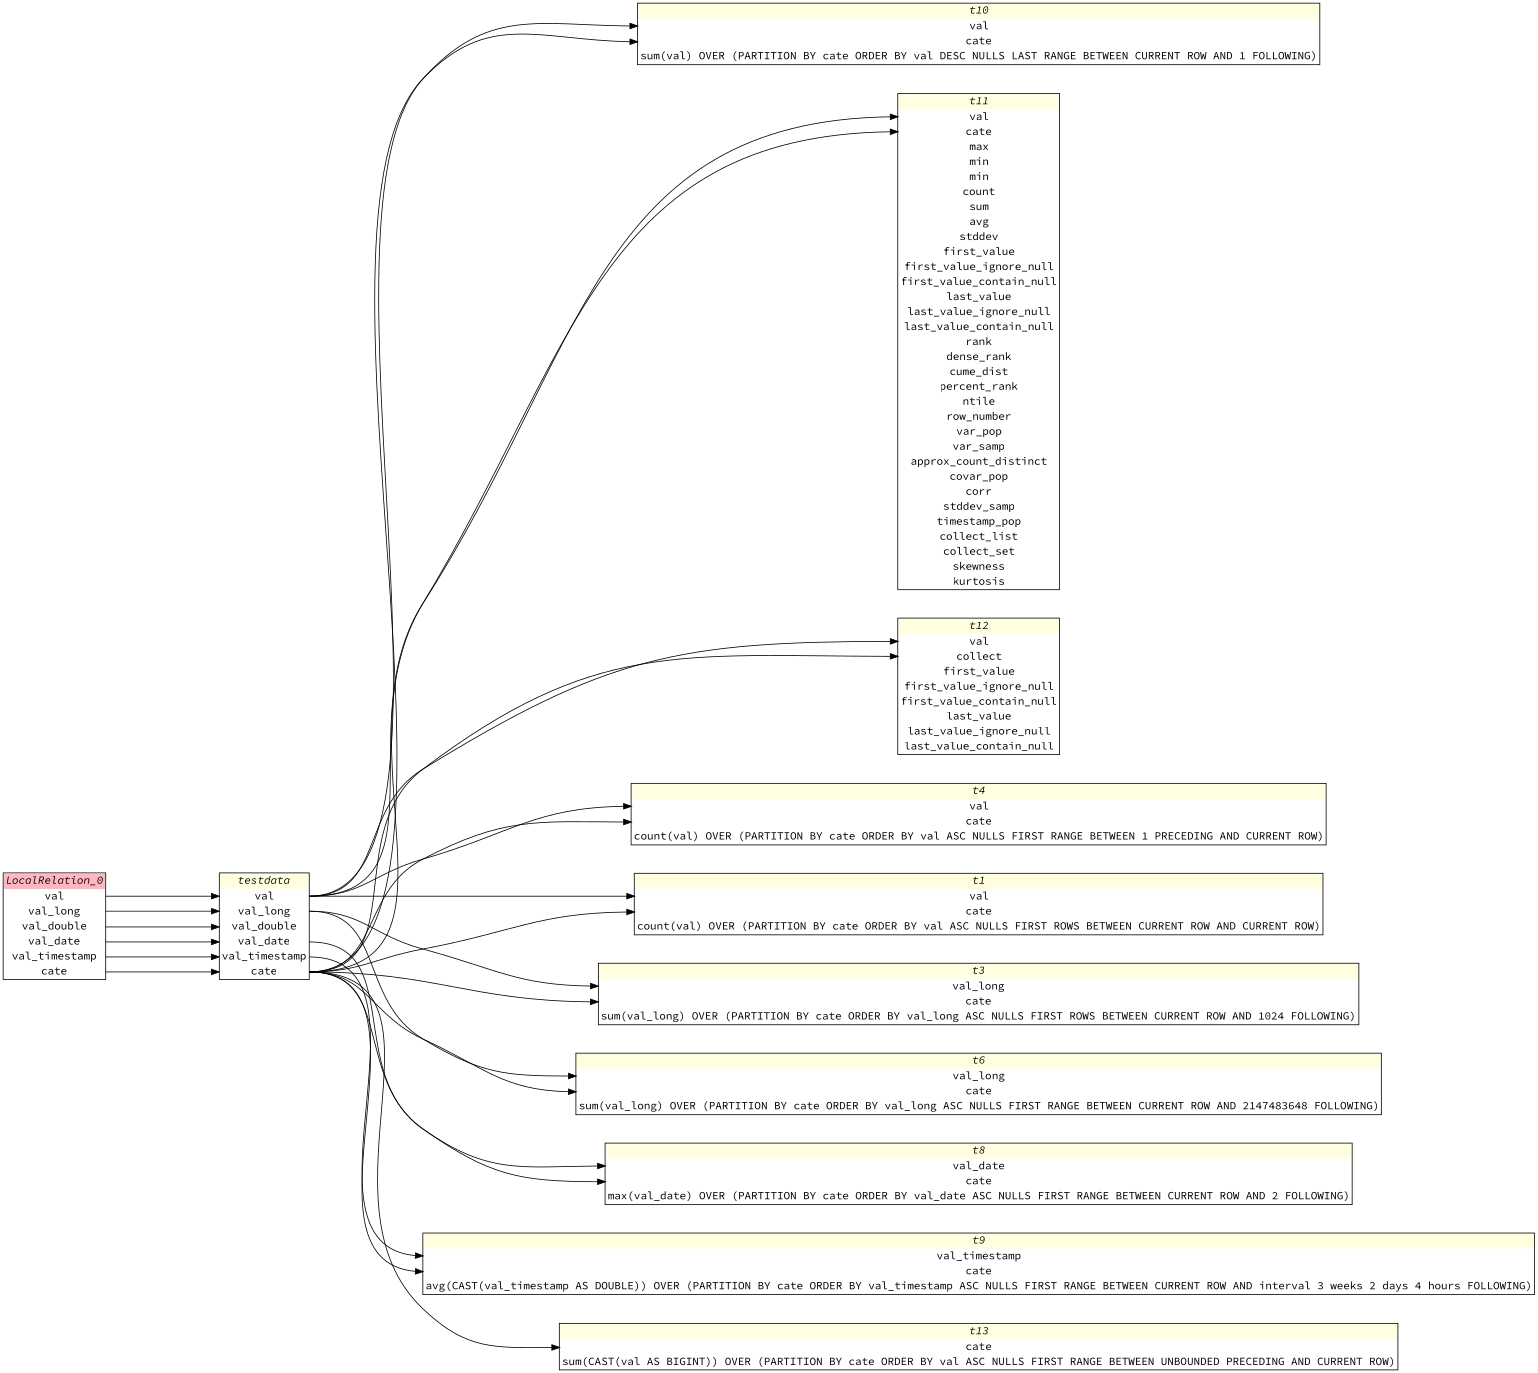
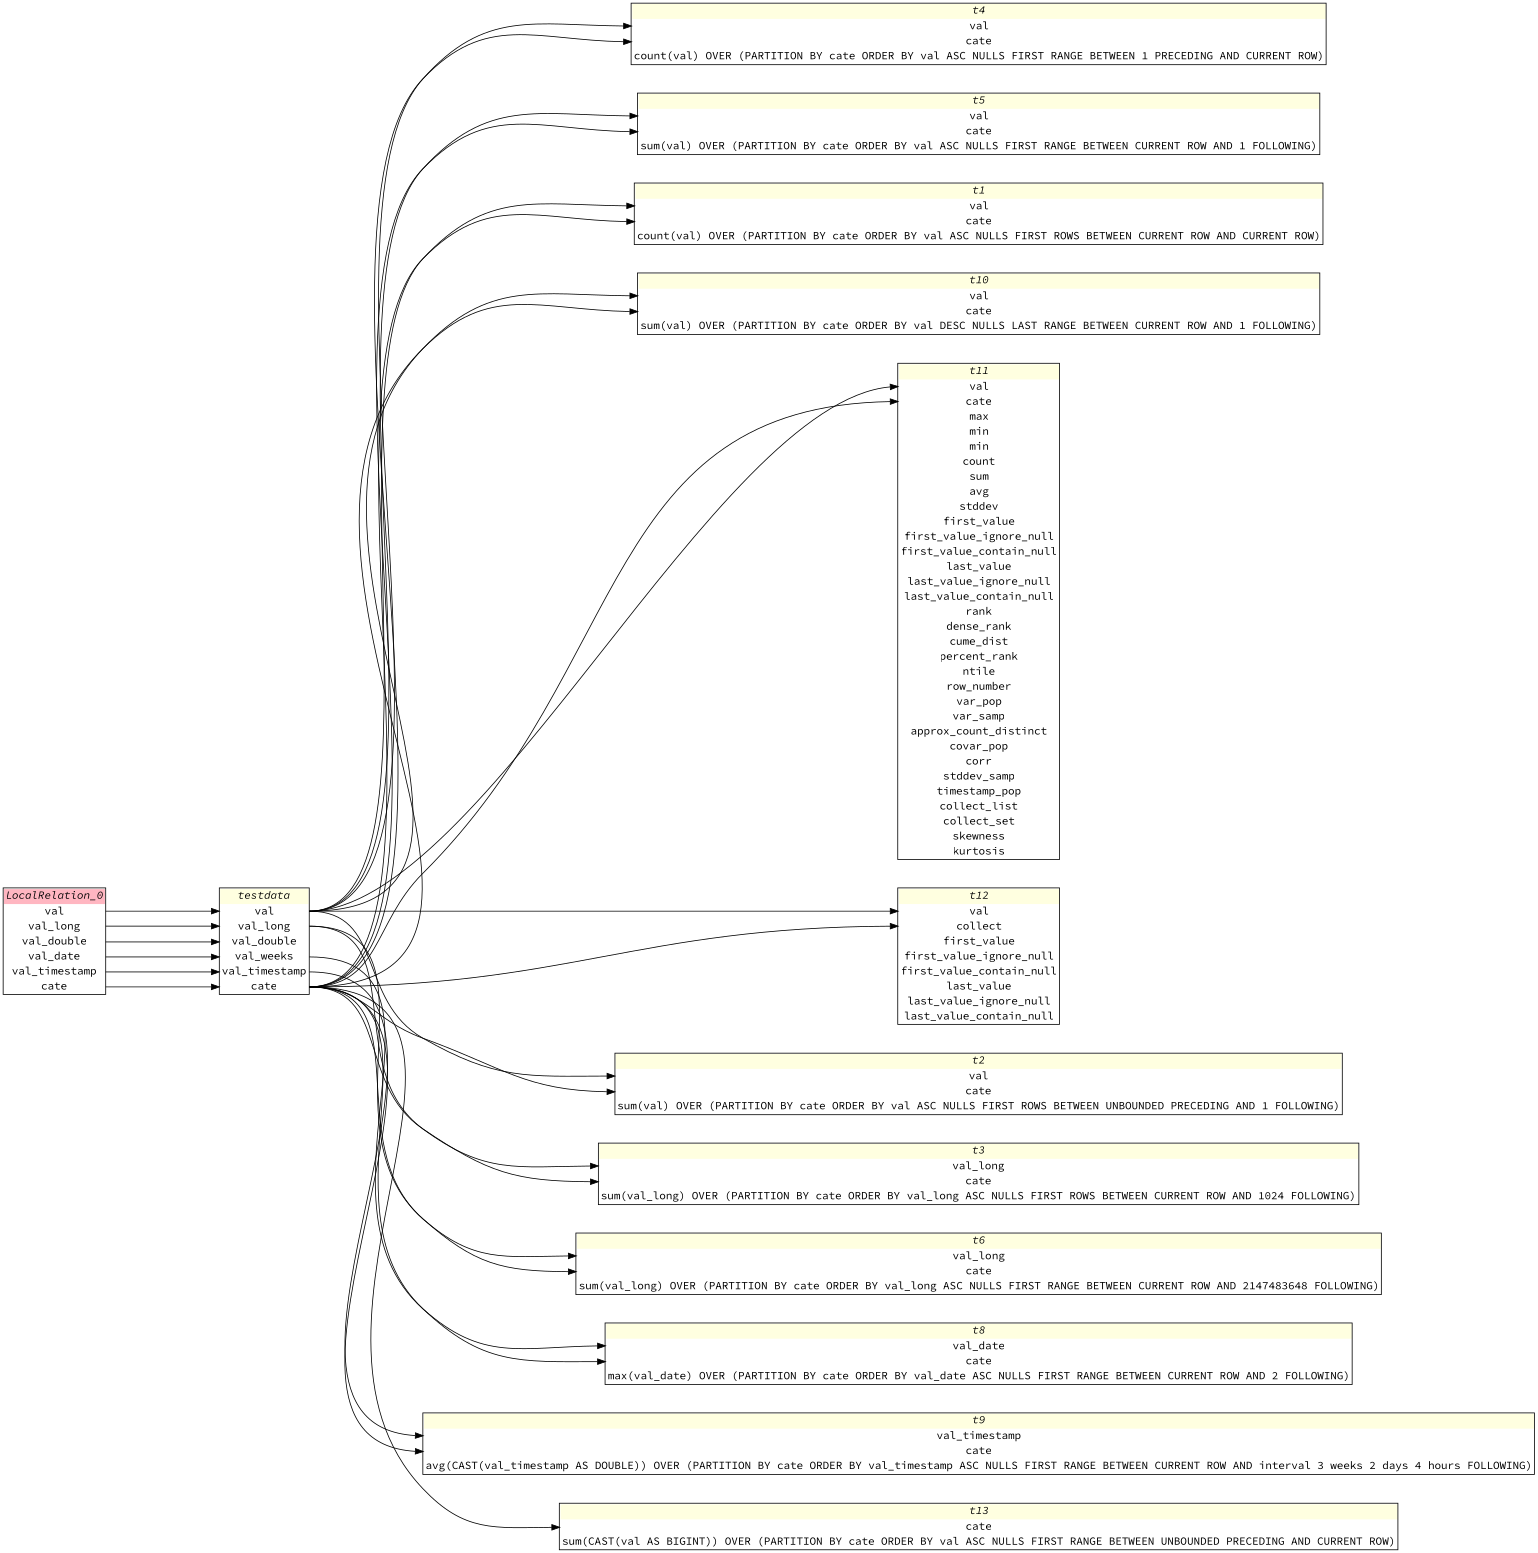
node "t5": added
node "testdata": text "val_date" -> "val_weeks"
node "t2": added
